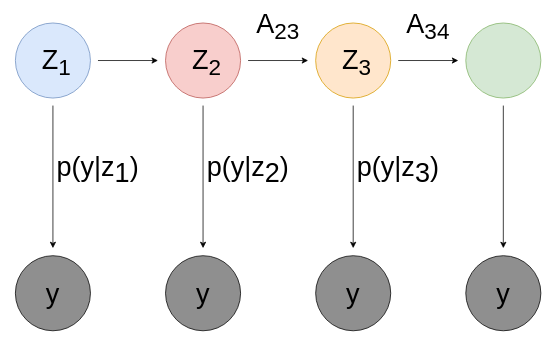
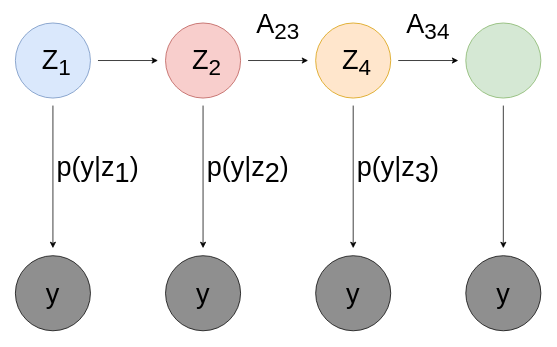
node "Z3": label "Z3" -> "Z4"
